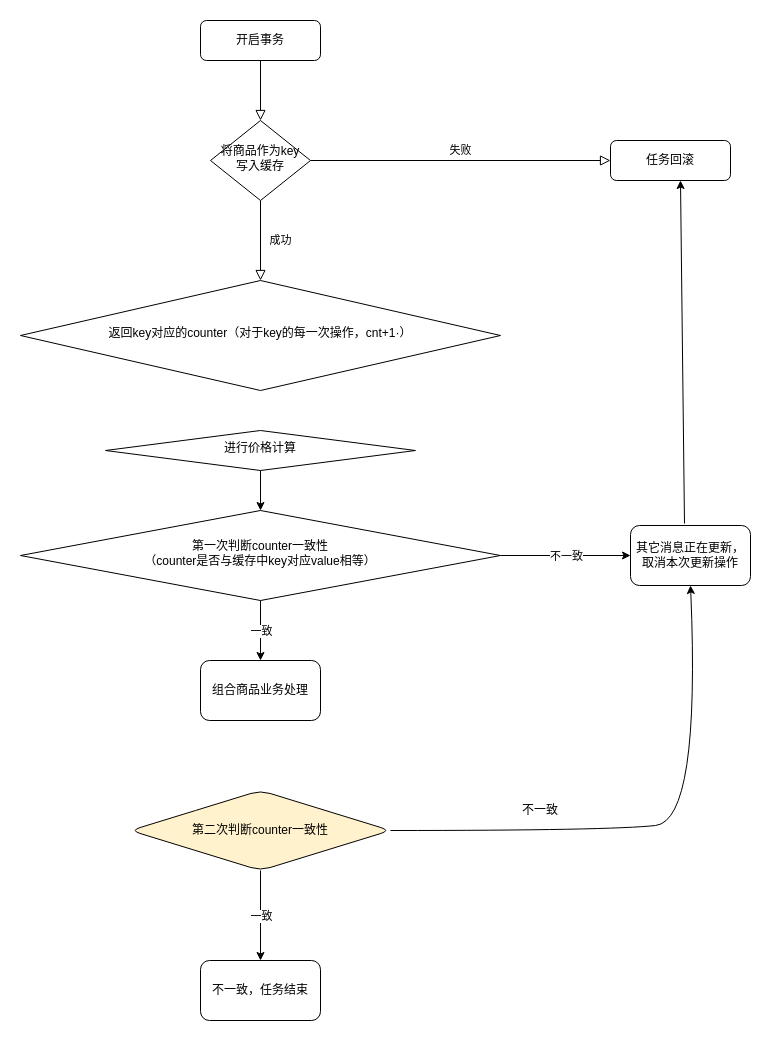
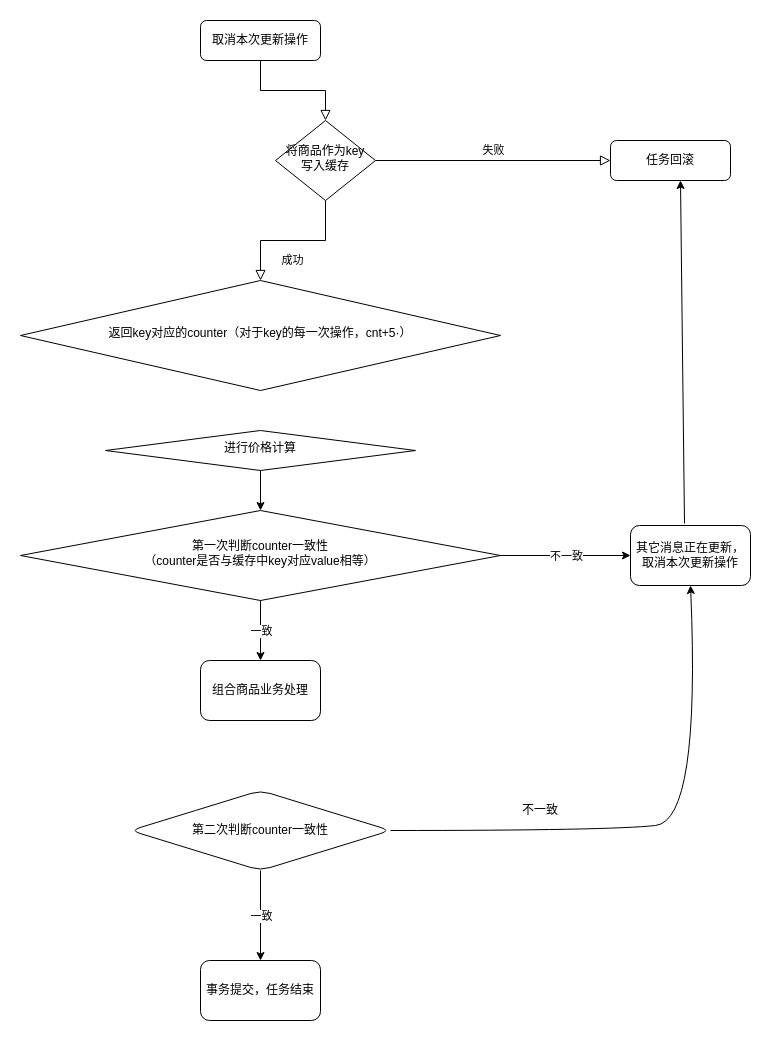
node "开启事务": label "开启事务" -> "取消本次更新操作"
node "将商品作为key写入缓存": moved (261, 161) -> (326, 161)
node "返回key对应的counter（对于key的每一次操作，cnt+1·）": label "返回key对应的counter（对于key的每一次操作，cnt+1·）" -> "返回key对应的counter（对于key的每一次操作，cnt+5·）"
node "第二次判断counter一致性": fillcolor #fff2cc -> #ffffff
node "不一致，任务结束": label "不一致，任务结束" -> "事务提交，任务结束"
